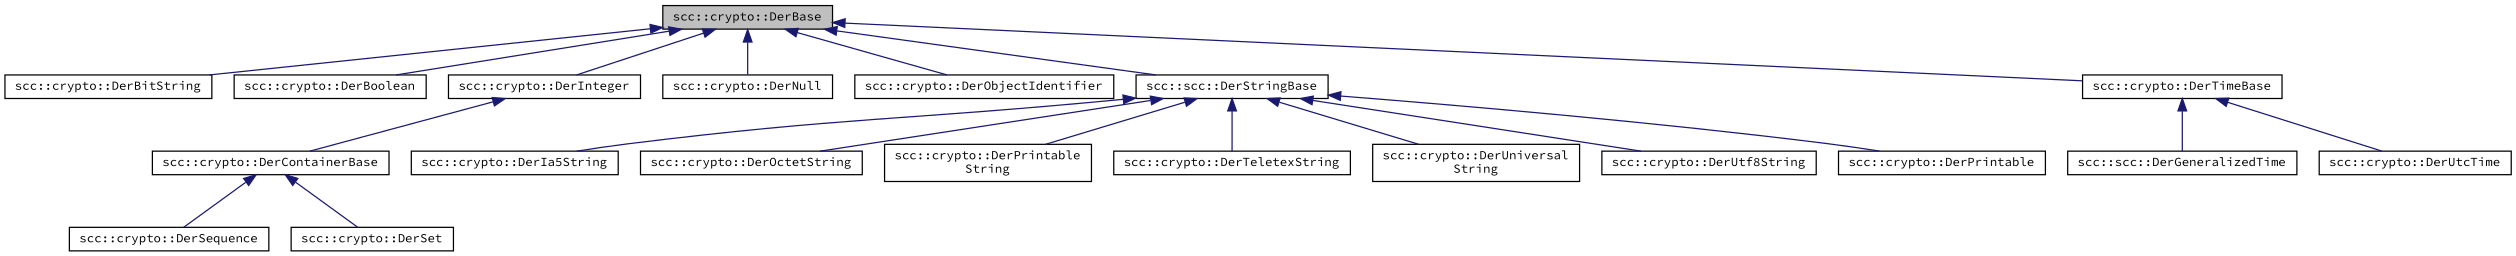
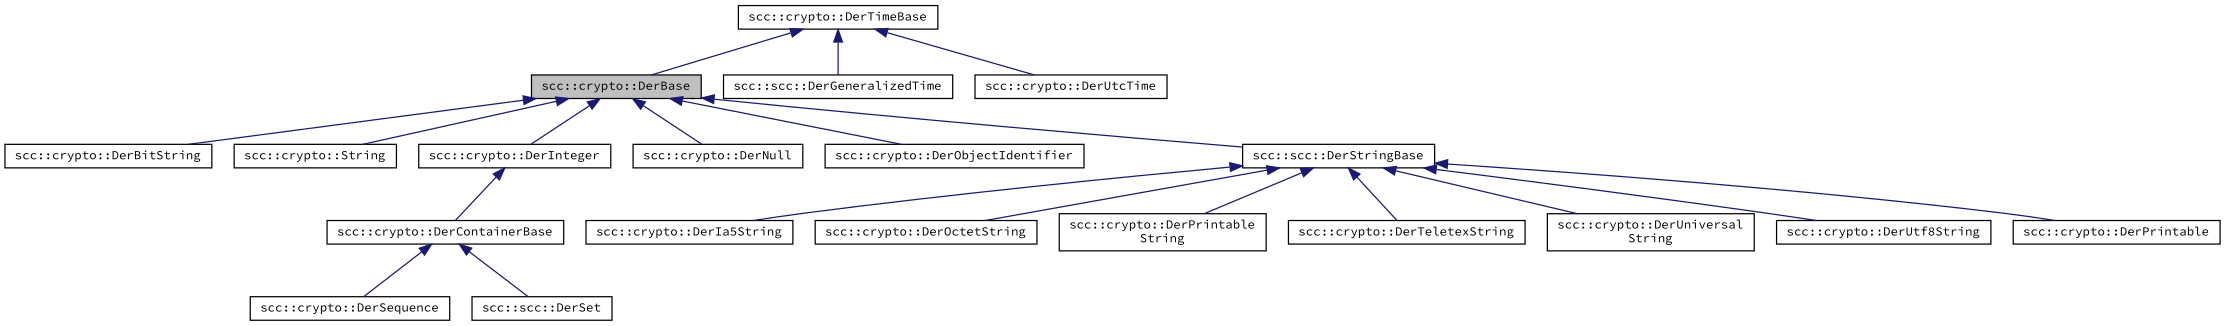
edge "scc::crypto::DerTimeBase" -> "scc::crypto::DerBase": reversed
node "scc::crypto::DerBoolean": label "scc::crypto::DerBoolean" -> "scc::crypto::String"
node "scc::crypto::DerSet": label "scc::crypto::DerSet" -> "scc::scc::DerSet"
